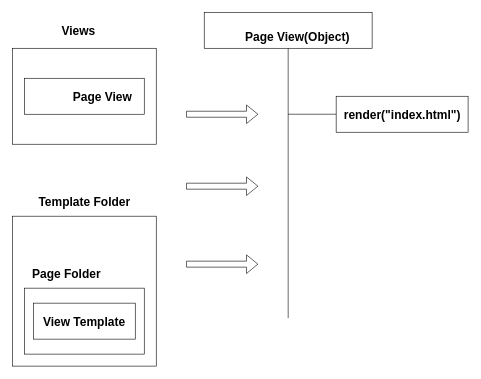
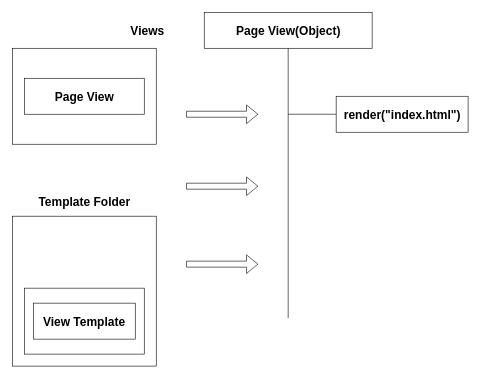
node "Views": moved (78, 30) -> (147, 30)
node "Page View(Object)": moved (297, 36) -> (288, 30)
node "Page View": moved (102, 96) -> (84, 96)
node "Page Folder": removed
